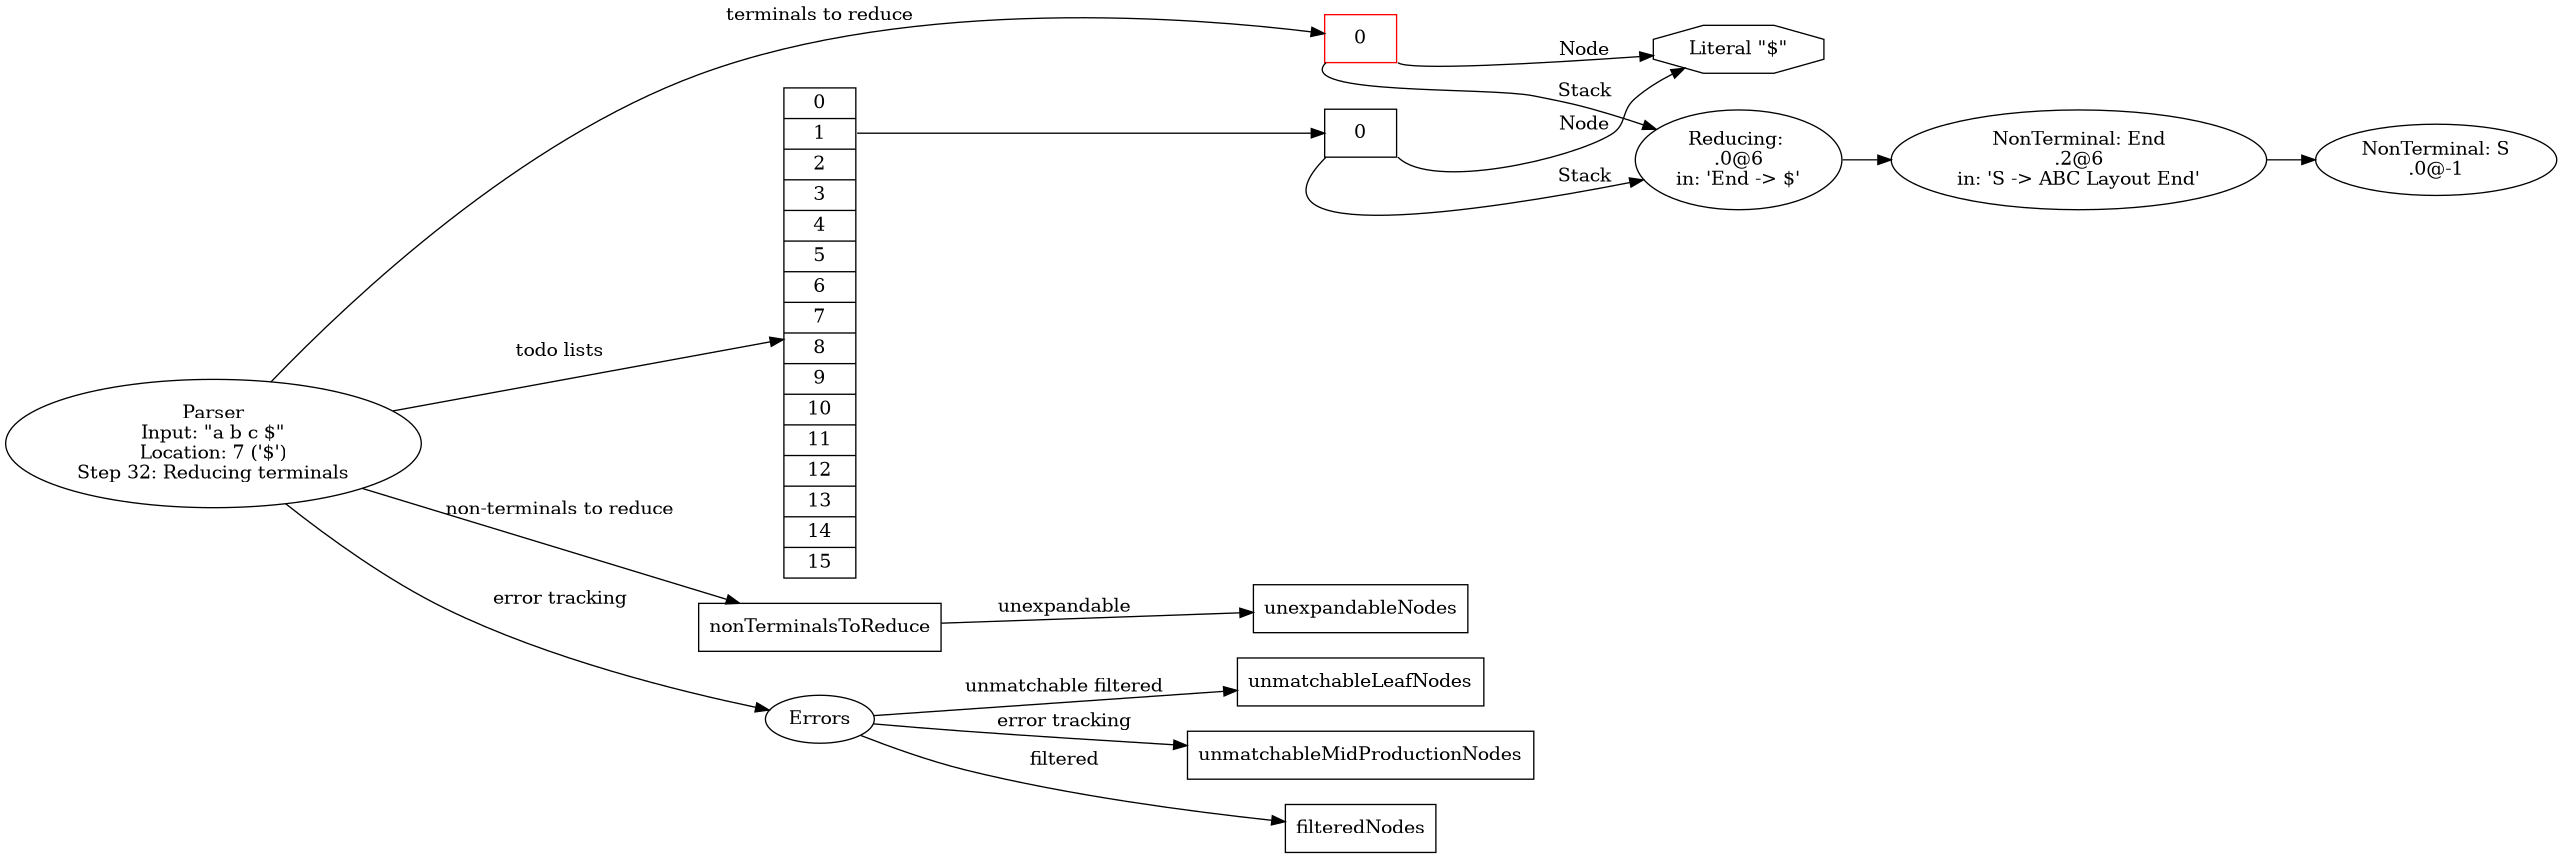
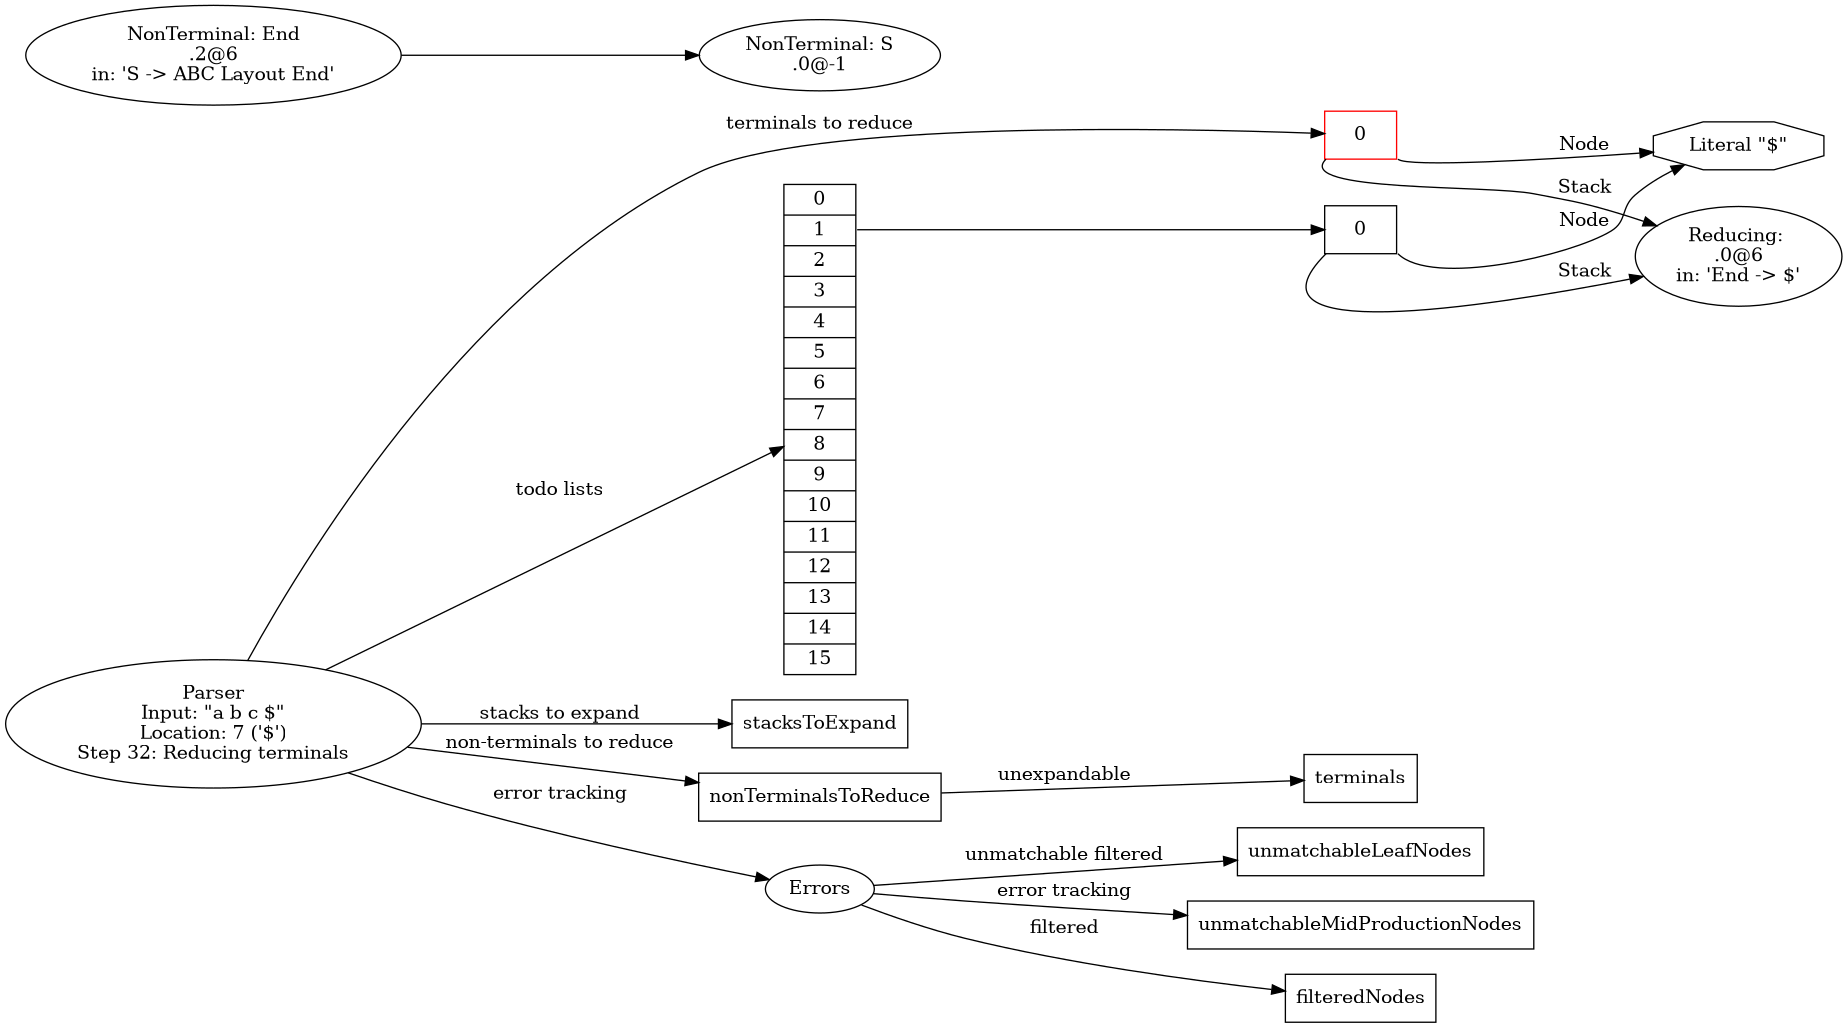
edge "Reducing: .0@6 in: 'End -> $'" -> "NonTerminal: End .2@6 in: 'S -> ABC Layout End'": removed
node "unexpandableNodes": label "unexpandableNodes" -> "terminals"
node "stacksToExpand": added
